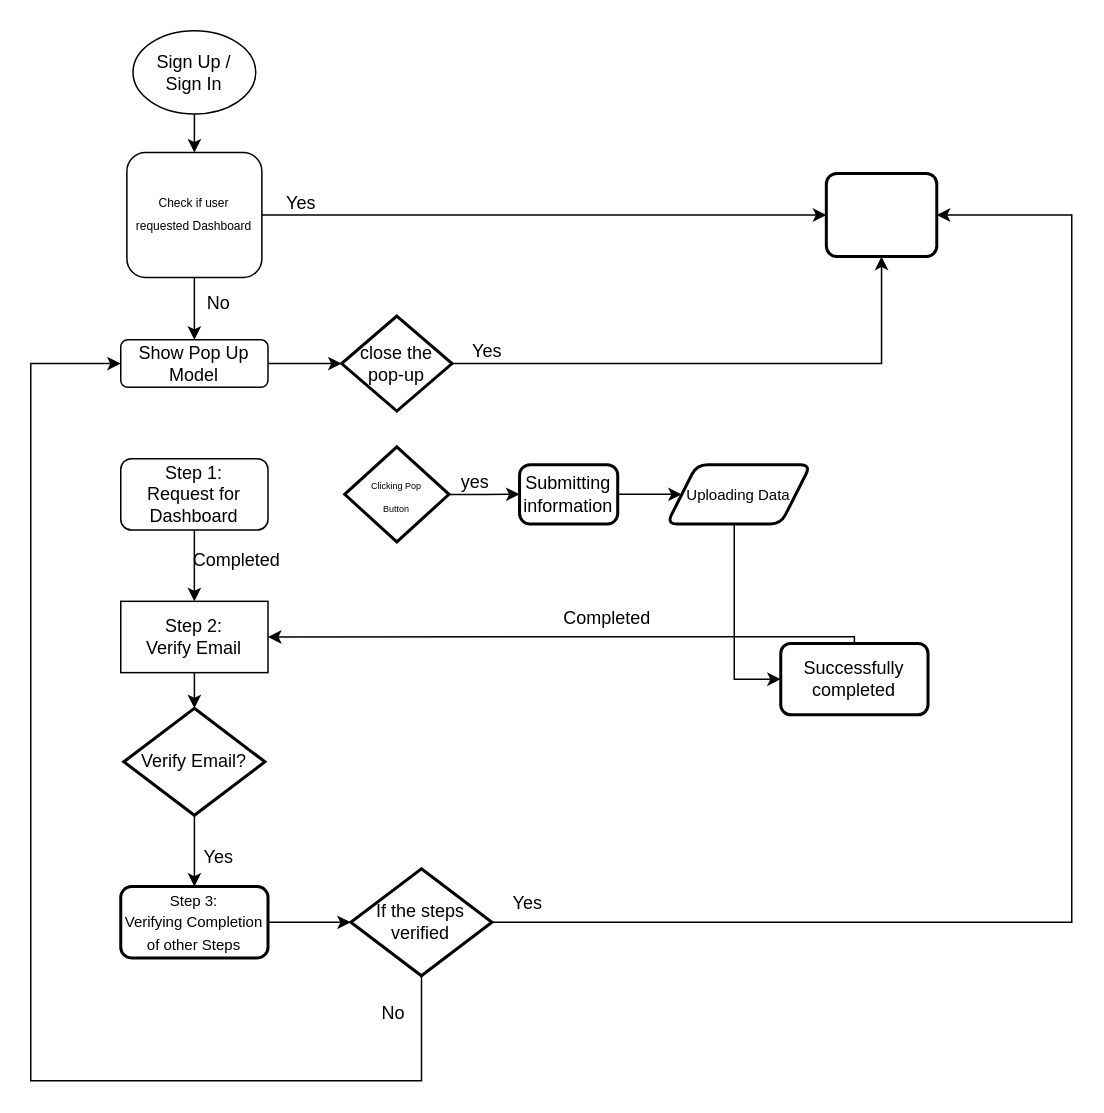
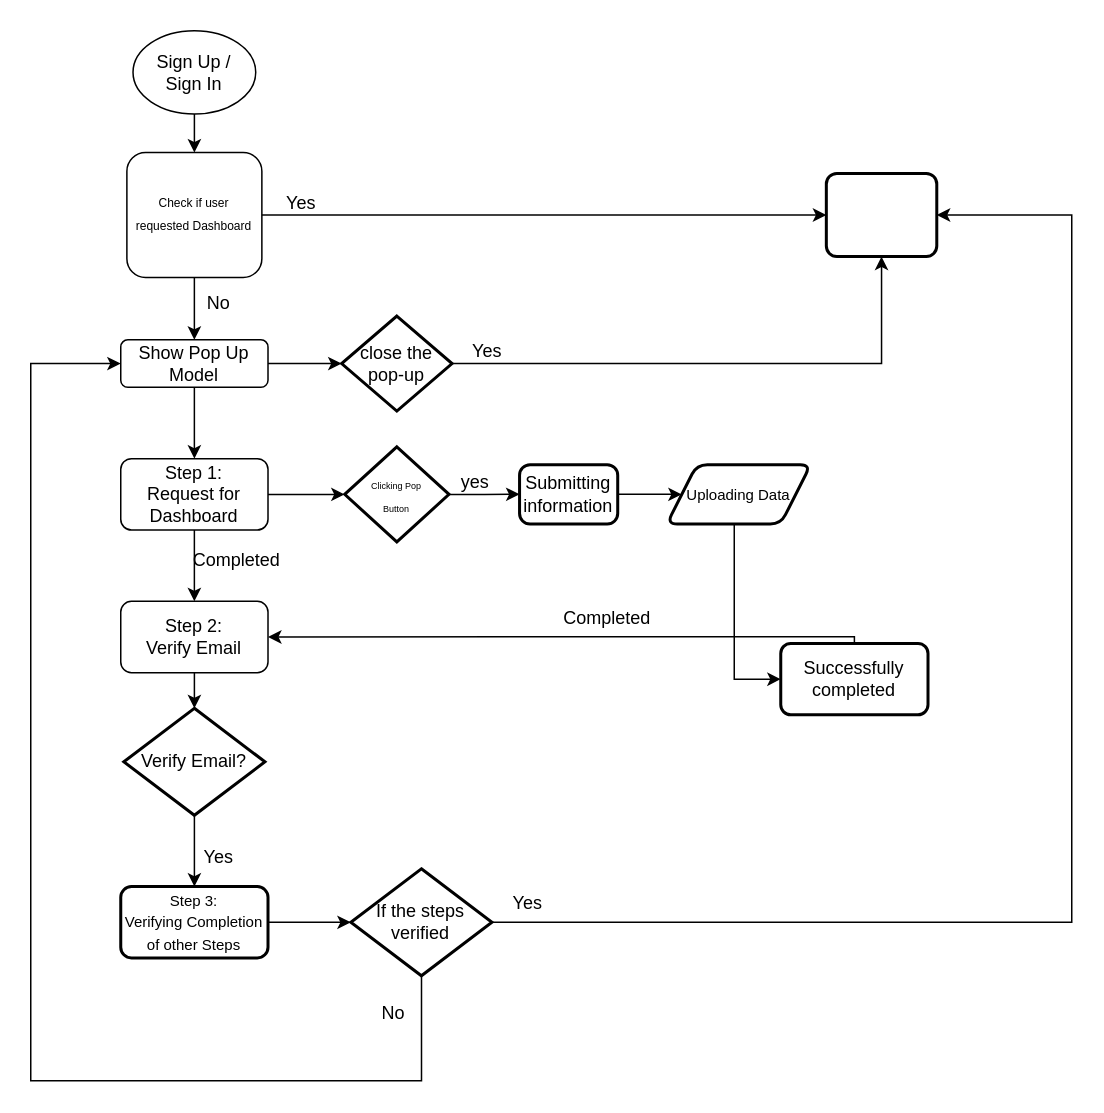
edge "Show Pop Up Model" -> "Step 1: Request for Dashboard": added
edge "Step 1: Request for Dashboard" -> "Clicking Pop Button": added
node "Step 2: Verify Email": shape rectangle -> rounded rectangle
